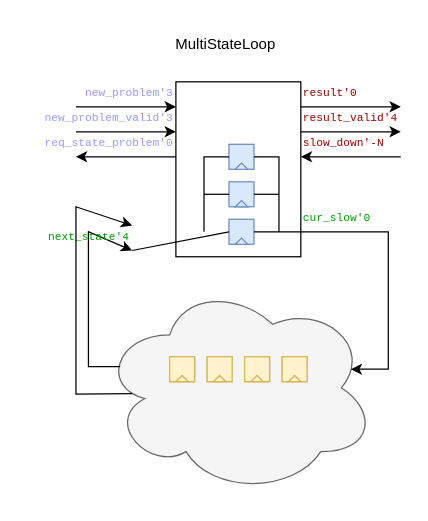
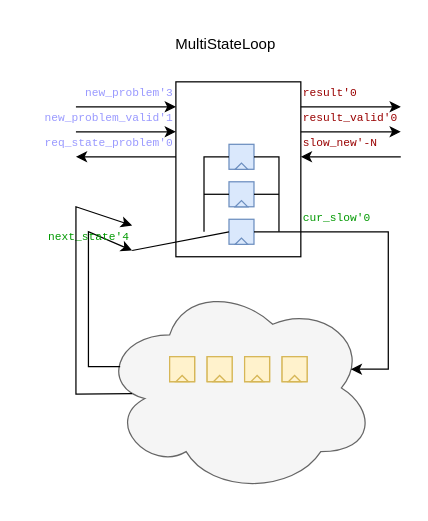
node "new_problem_valid'3": label "new_problem_valid'3" -> "new_problem_valid'1"
node "result_valid'4": label "result_valid'4" -> "result_valid'0"
node "slow_down'-N": label "slow_down'-N" -> "slow_new'-N"
